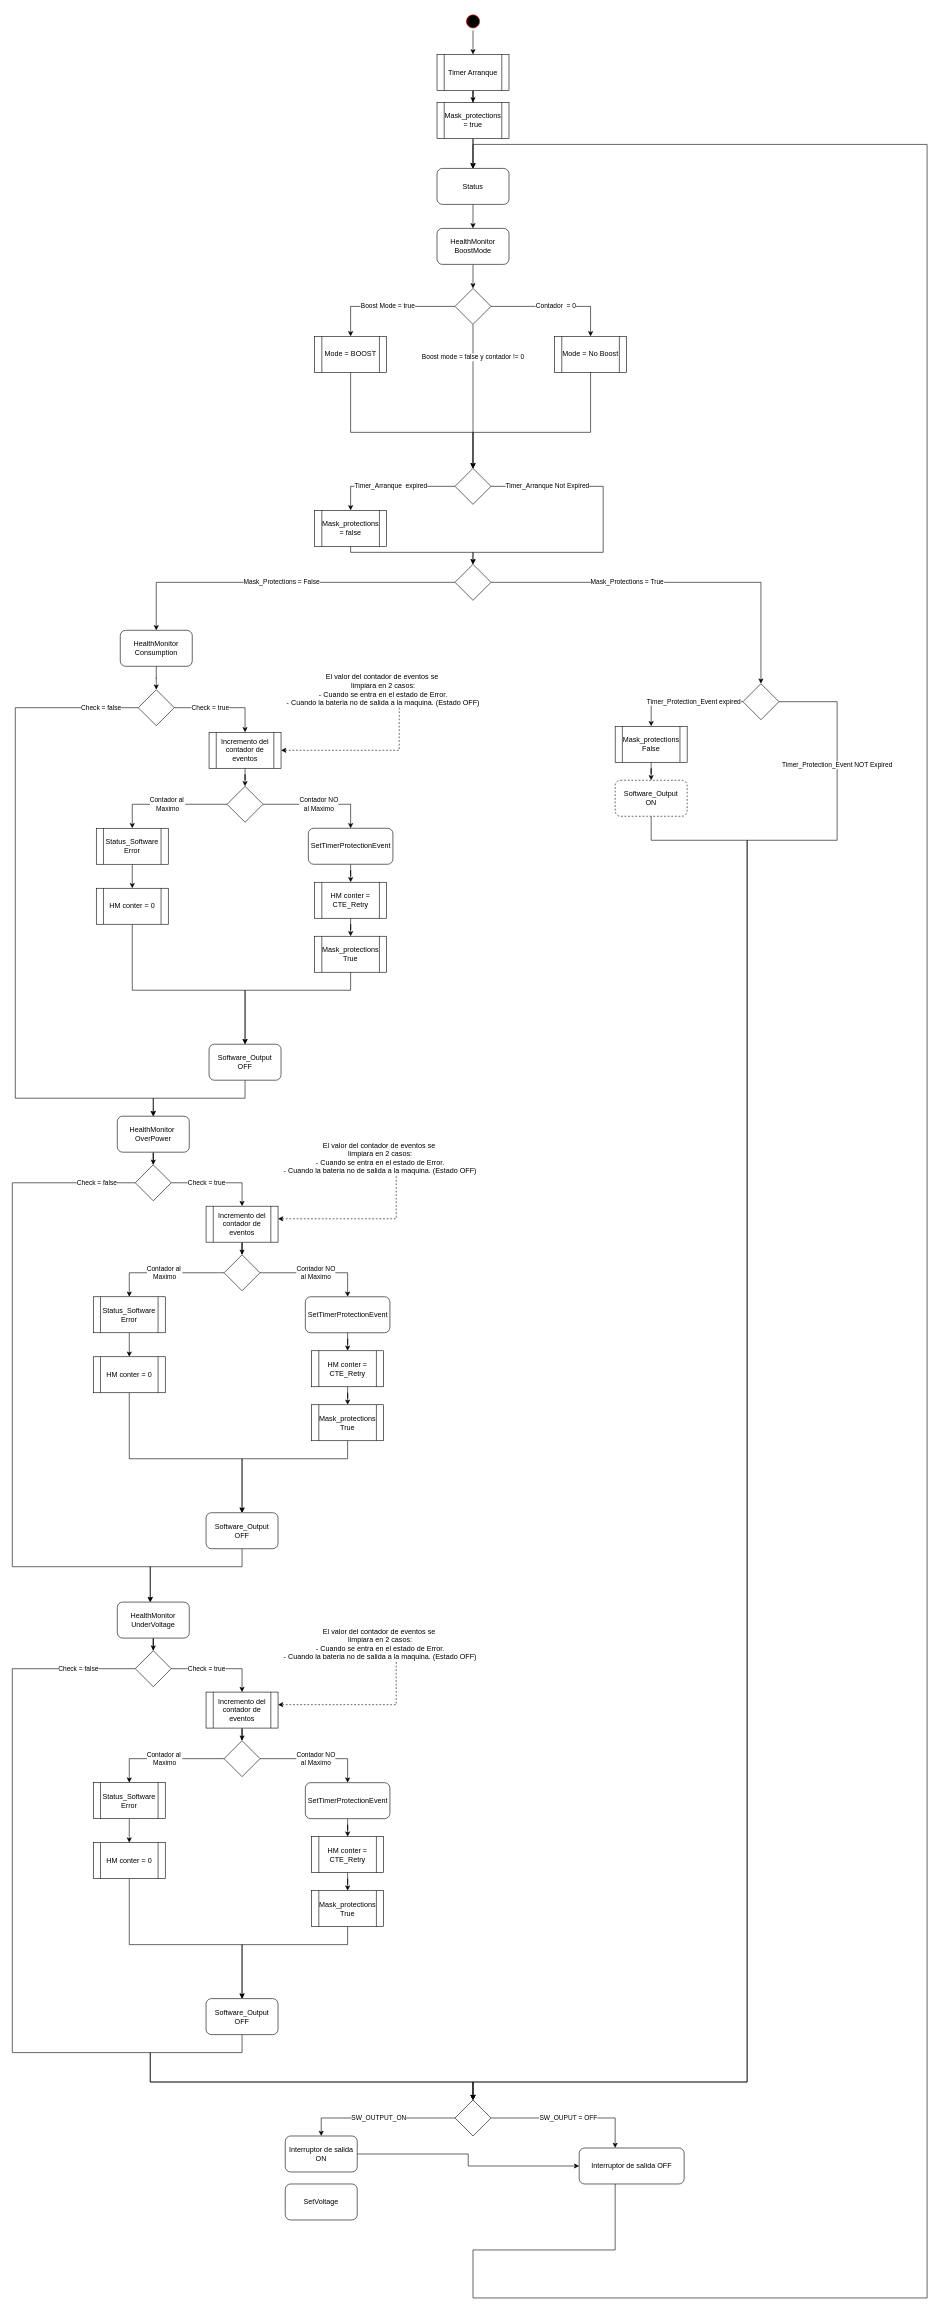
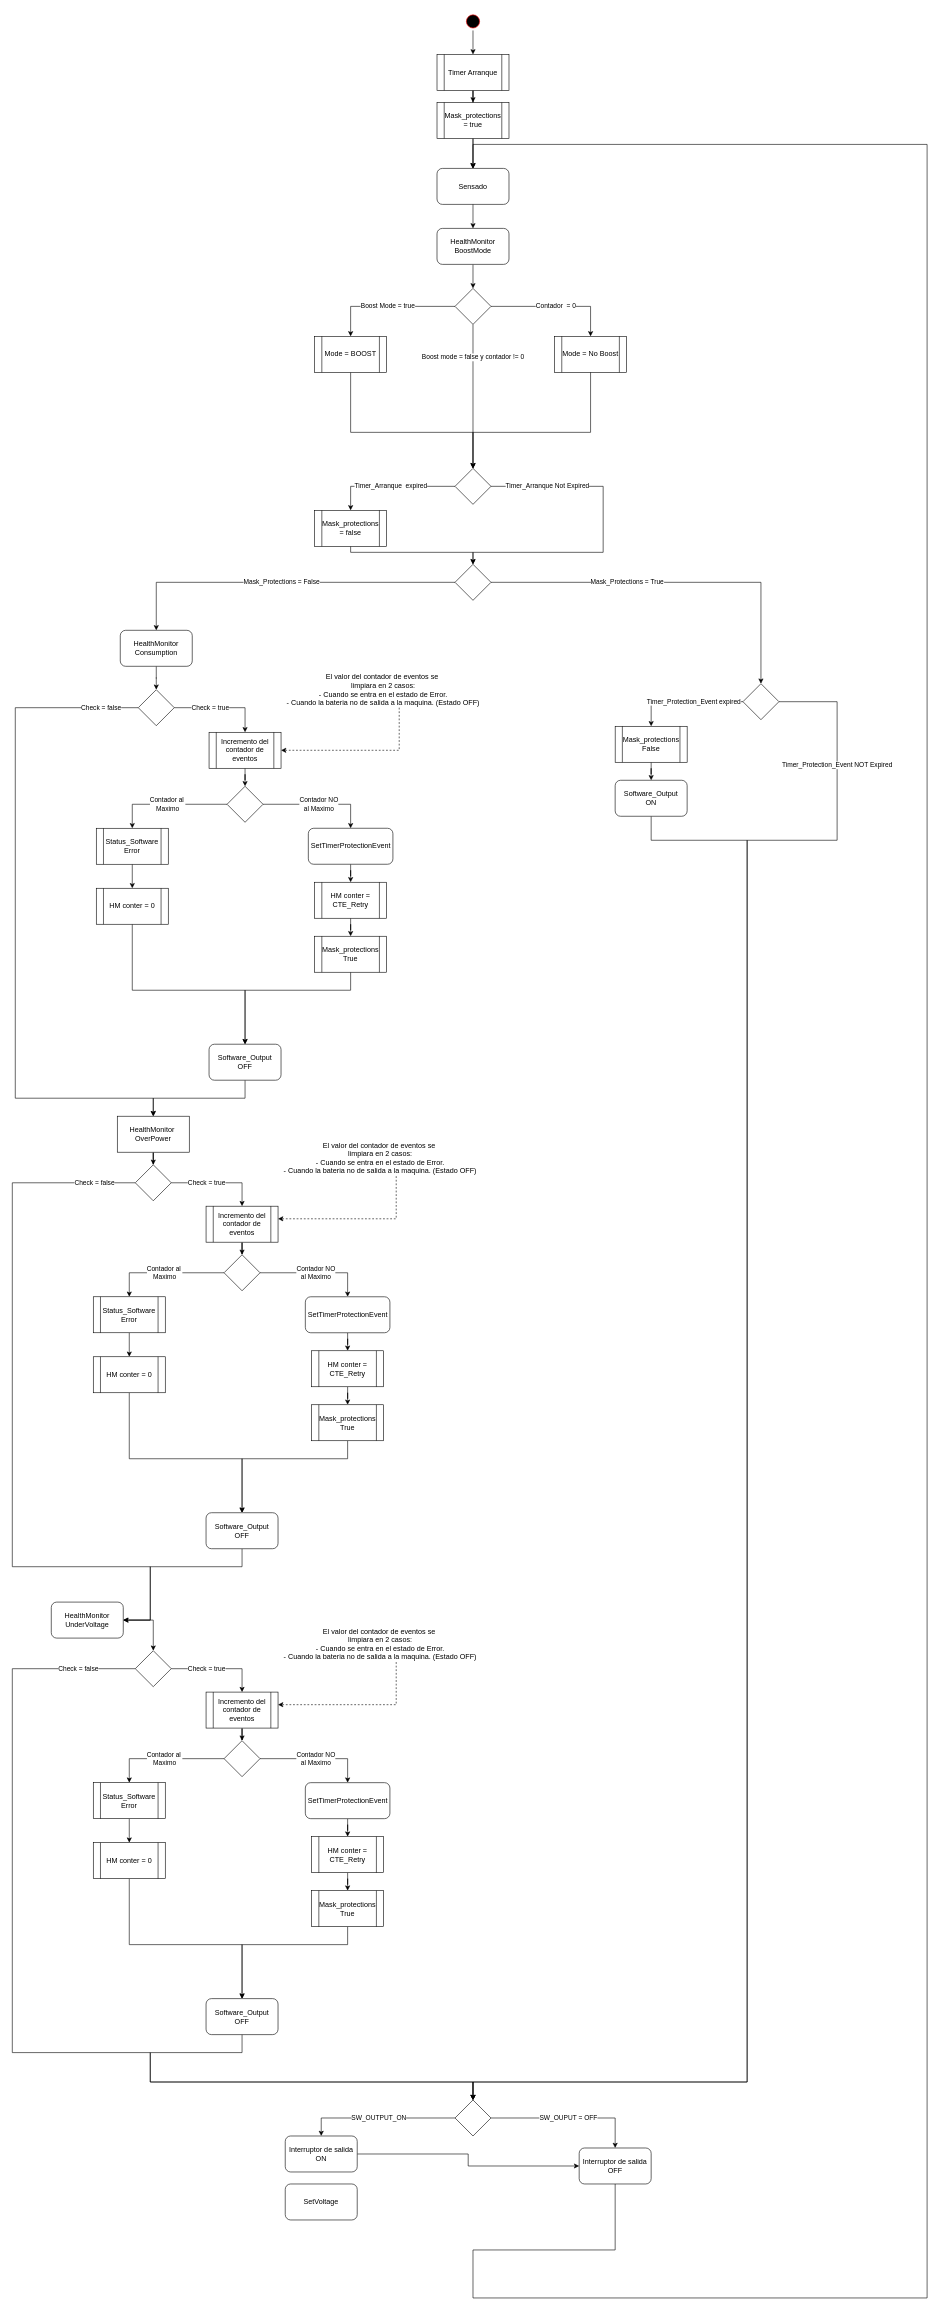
node "Status": label "Status" -> "Sensado"
node "Software_Output ON": style dashed -> solid
node "HealthMonitor OverPower": shape rounded rectangle -> rectangle
node "HealthMonitor UnderVoltage": moved (153, 1620) -> (87, 1620)
node "Interruptor de salida OFF": size 105x36 -> 72x36
